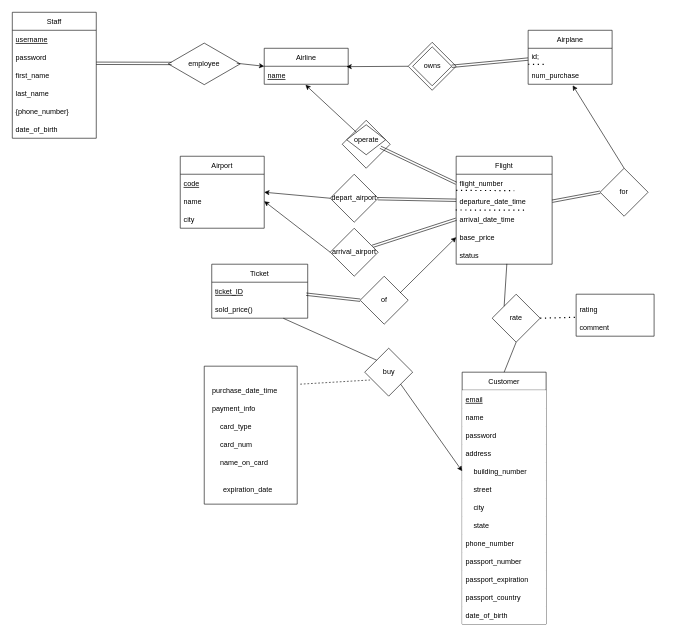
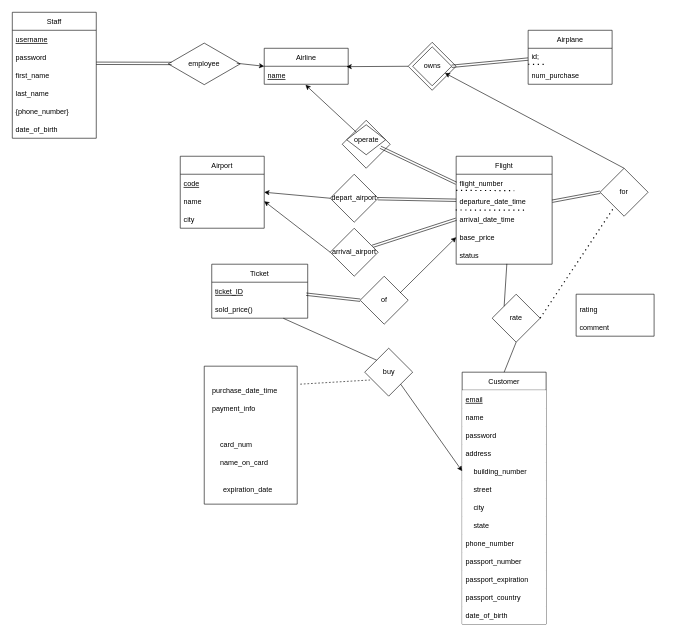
edge "for" -> "num_purchase": now "for" -> "owns"
edge "rate" -- "comment": now "rate" -- "for"
node "card_type": removed
